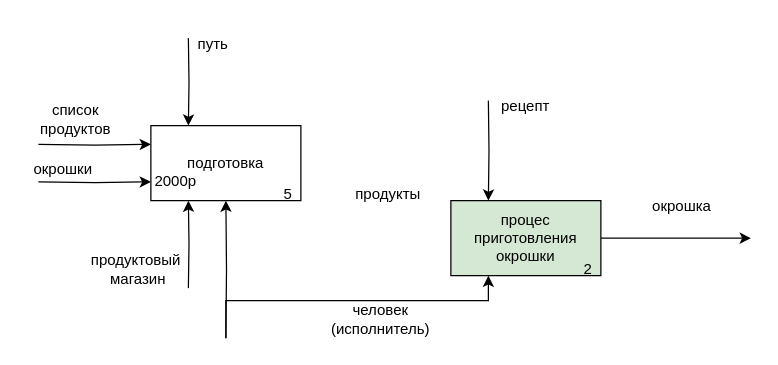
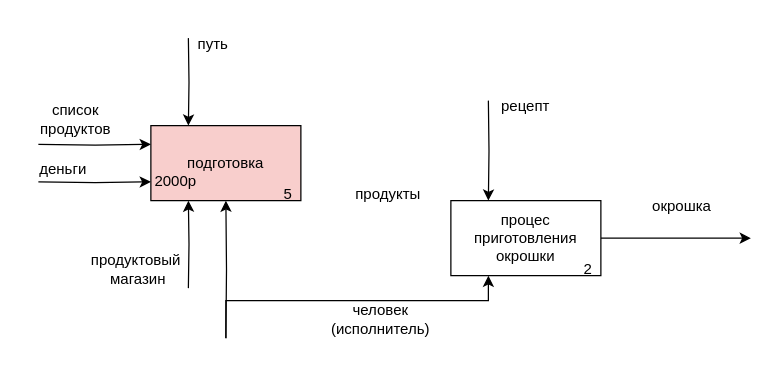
node "подготовка": fillcolor #ffffff -> #f8cecc
node "окрошки": label "окрошки" -> "деньги"
node "процес приготовления окрошки": fillcolor #d5e8d4 -> #ffffff
